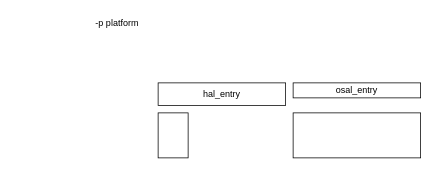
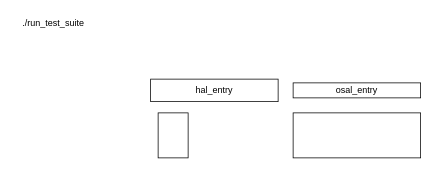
node "./run_test_suite": added
node "-p platform": removed
node "hal_entry": moved (222, 94) -> (214, 90)
